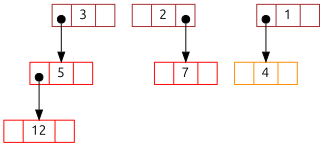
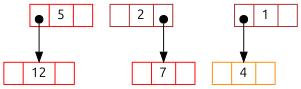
node "3": removed
